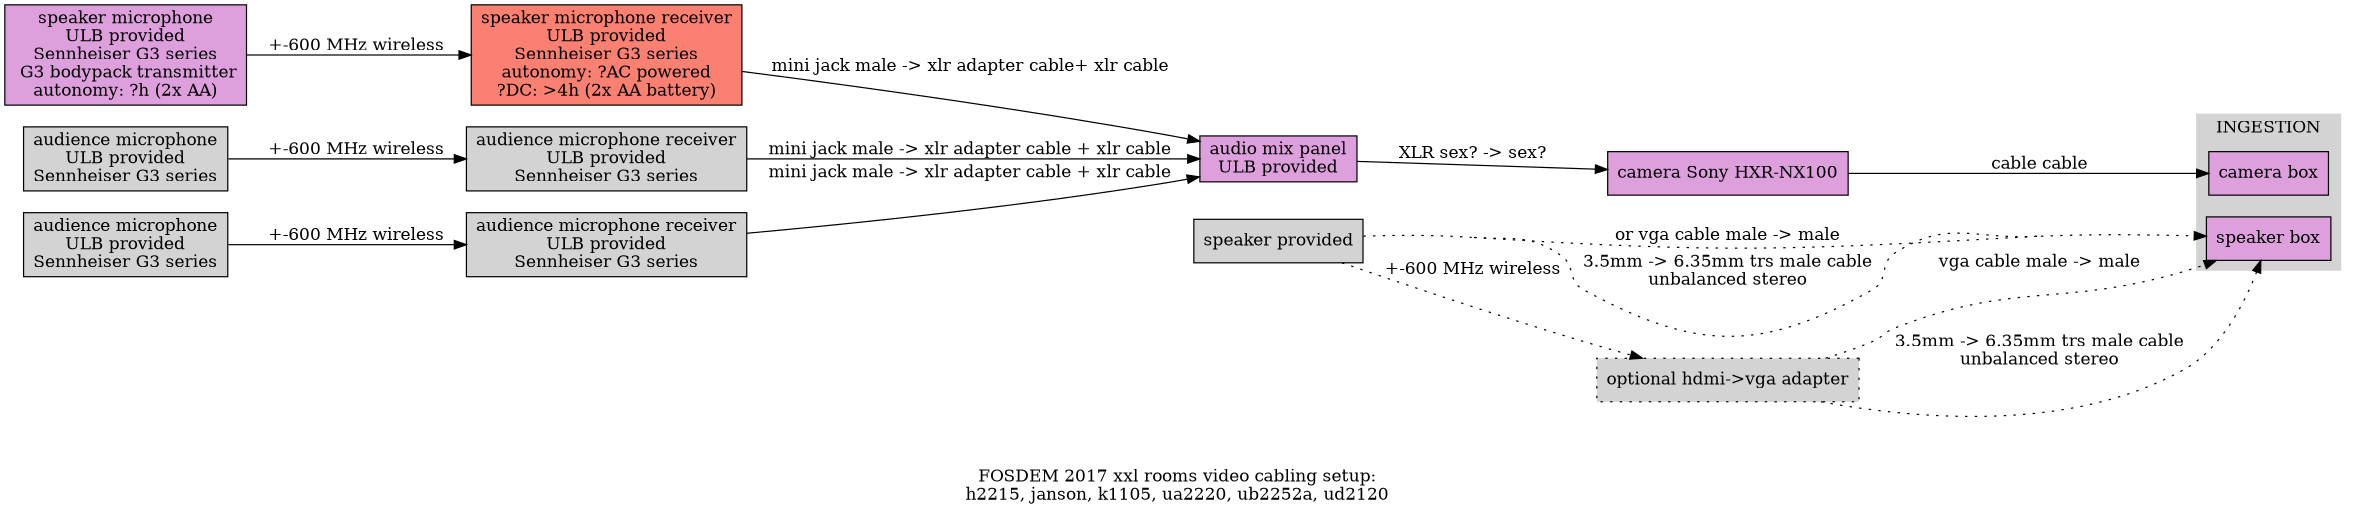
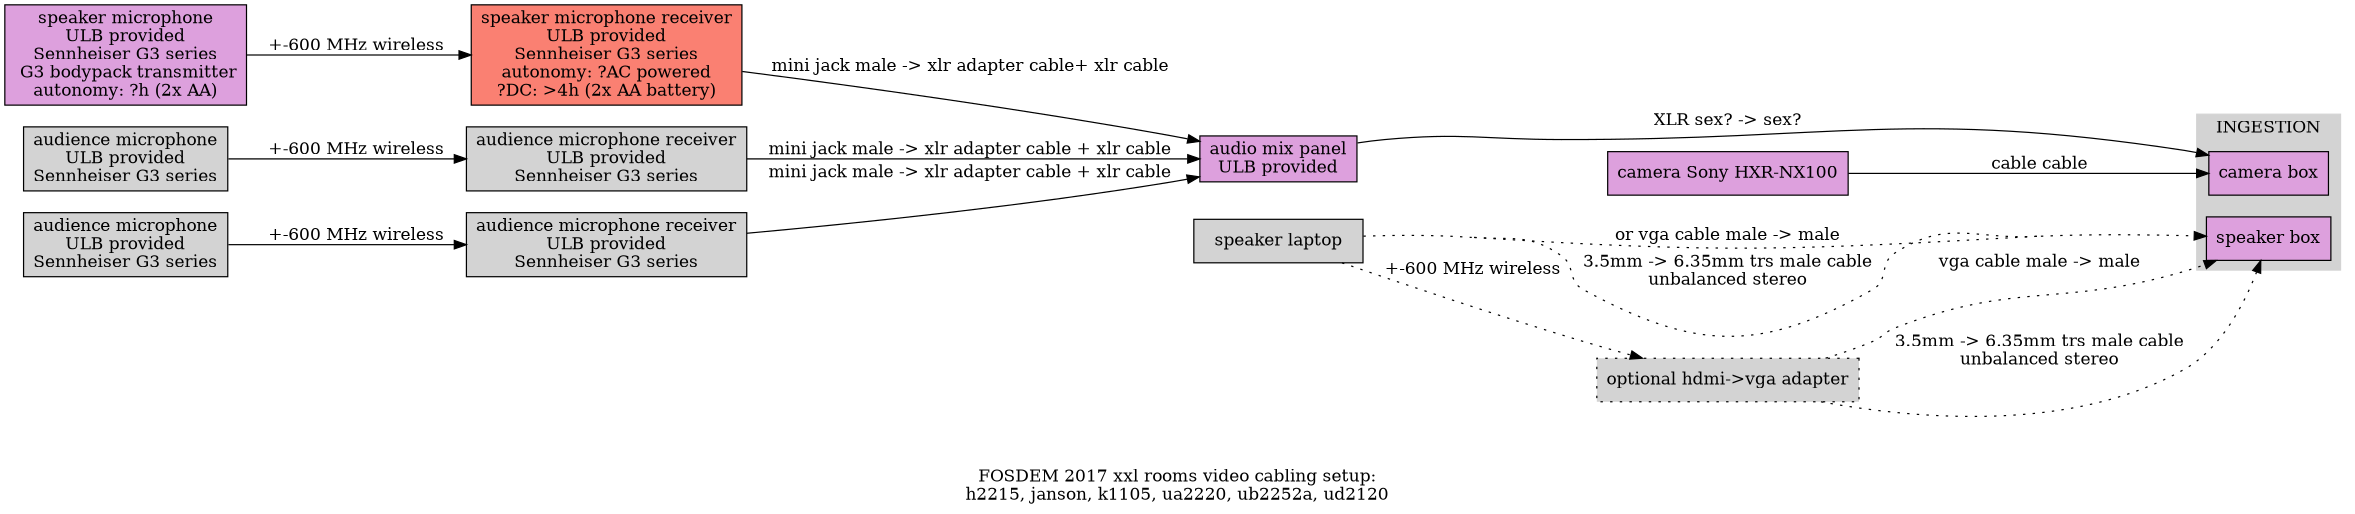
edge "audio mix panel ULB provided" -> "camera Sony HXR-NX100": now "audio mix panel ULB provided" -> "camera box"
node "speaker provided": label "speaker provided" -> "speaker laptop"
